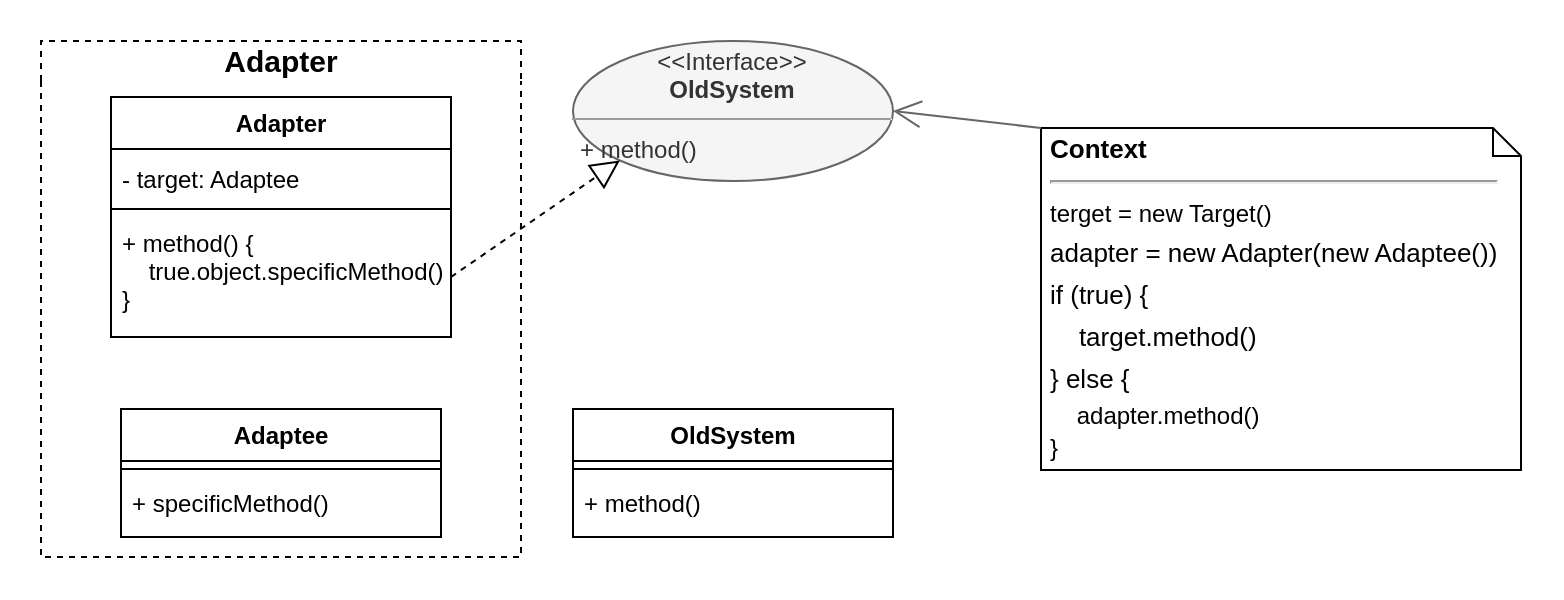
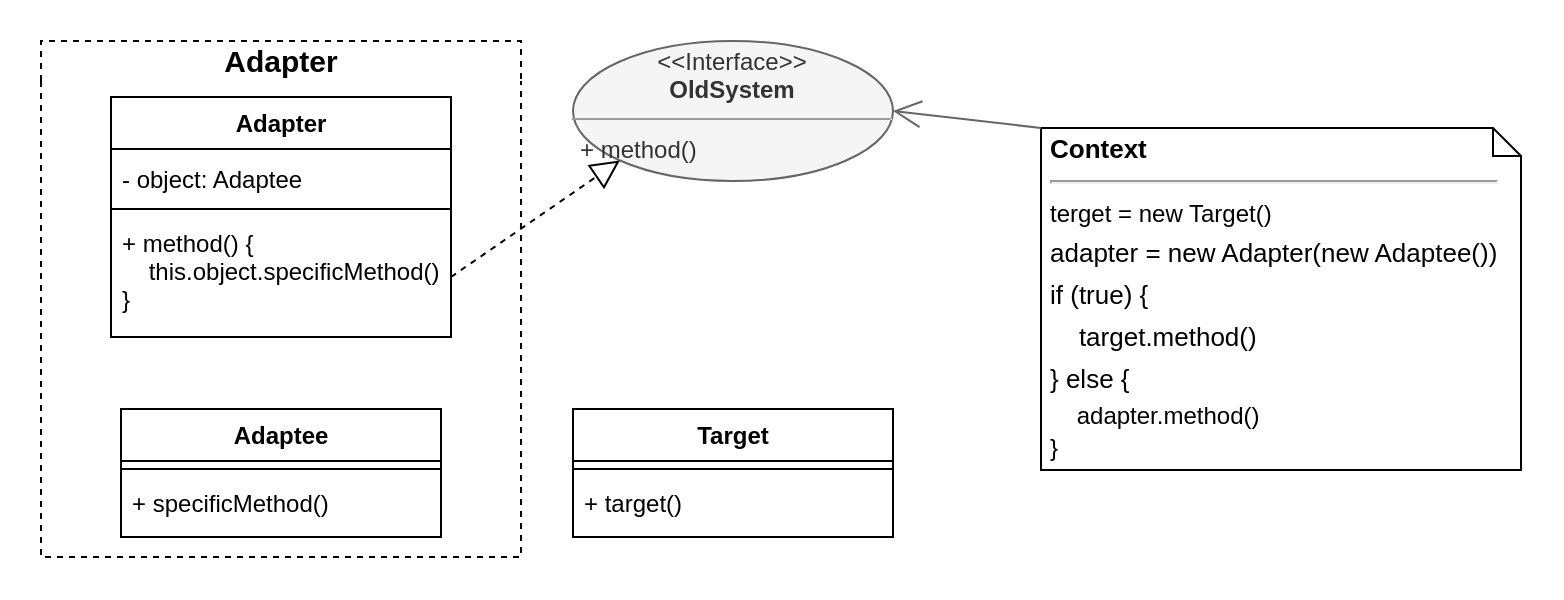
node "- target: Adaptee": label "- target: Adaptee" -> "- object: Adaptee"
node "+ method() { true.object.specificMethod() }": label "+ method() { true.object.specificMethod() }" -> "+ method() { this.object.specificMethod() }"
node "OldSystem": label "OldSystem" -> "Target"
node "+ method()": label "+ method()" -> "+ target()"
